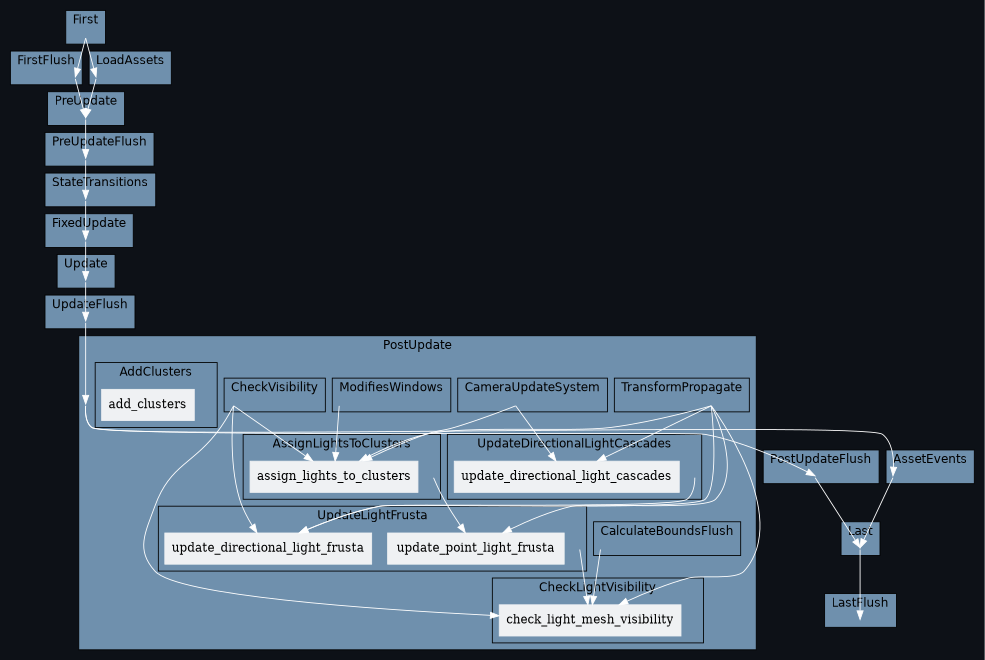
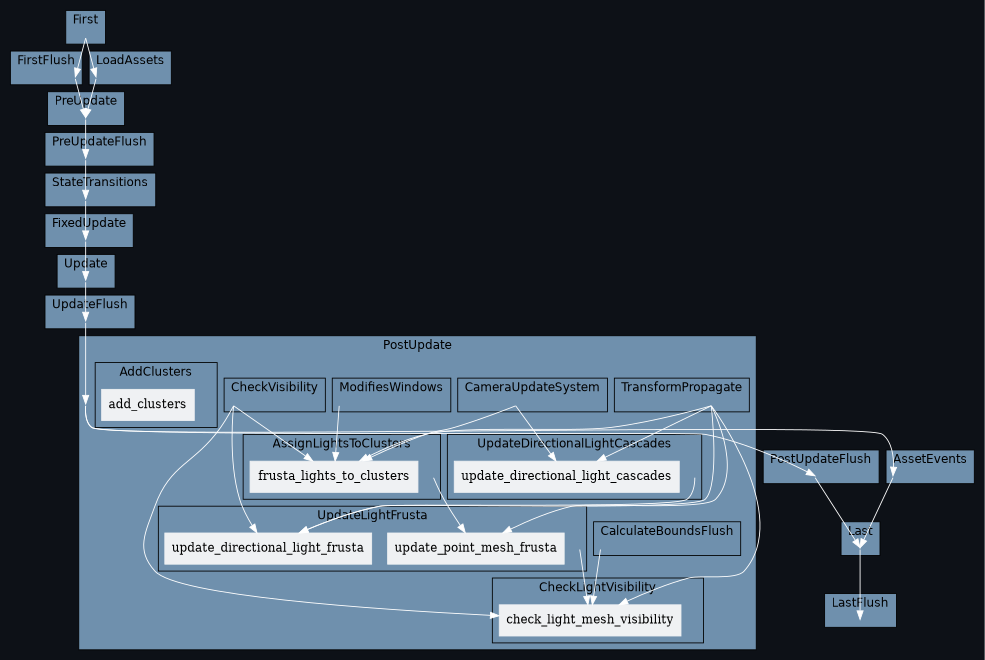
node "assign_lights_to_clusters": label "assign_lights_to_clusters" -> "frusta_lights_to_clusters"
node "update_point_light_frusta": label "update_point_light_frusta" -> "update_point_mesh_frusta"
